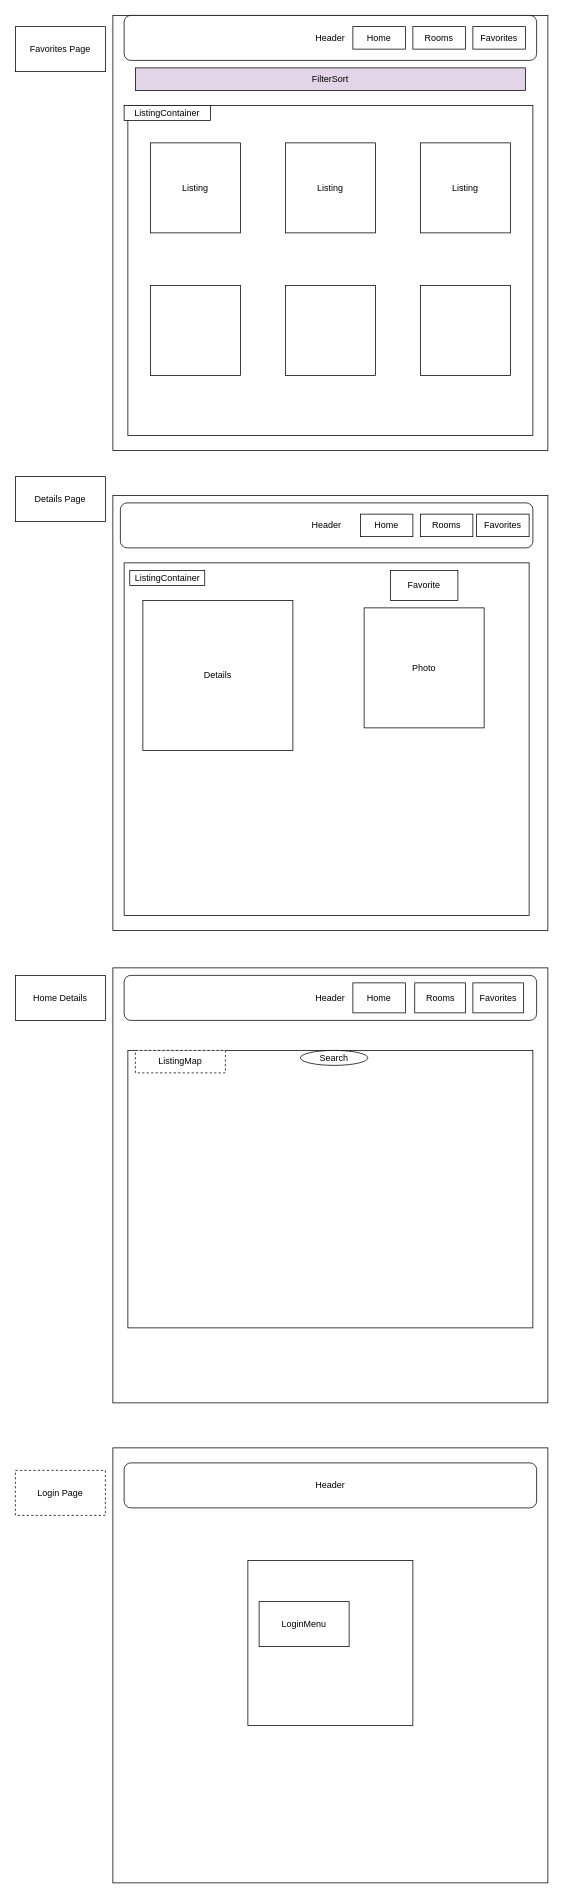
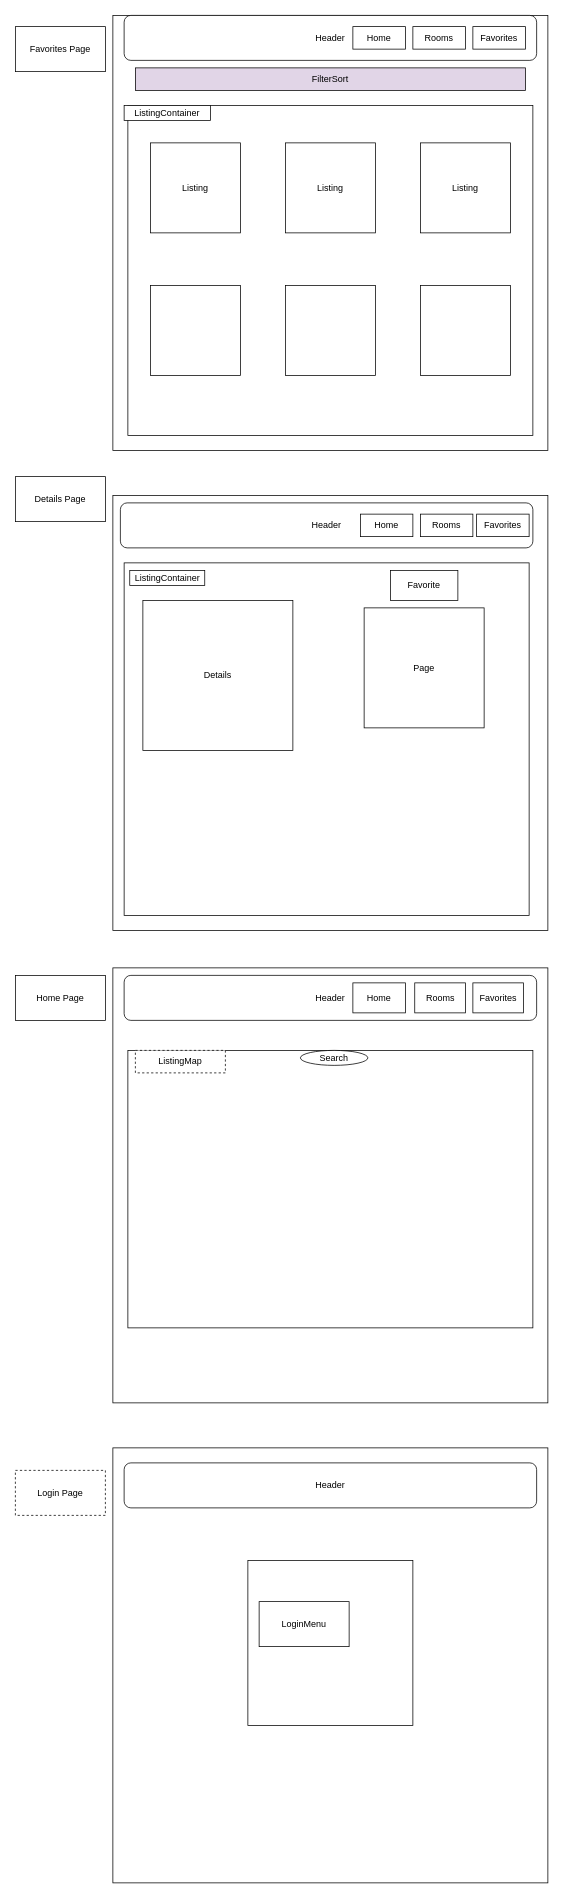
node "Photo": label "Photo" -> "Page"
node "Home Details": label "Home Details" -> "Home Page"
